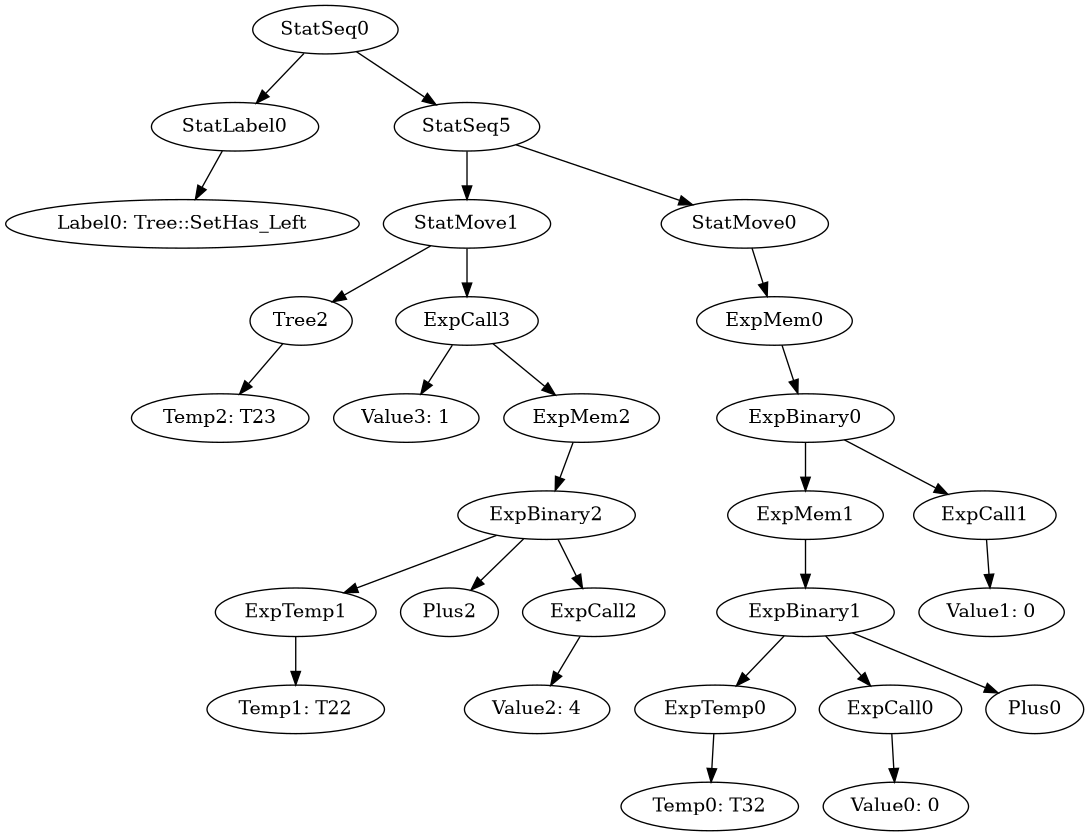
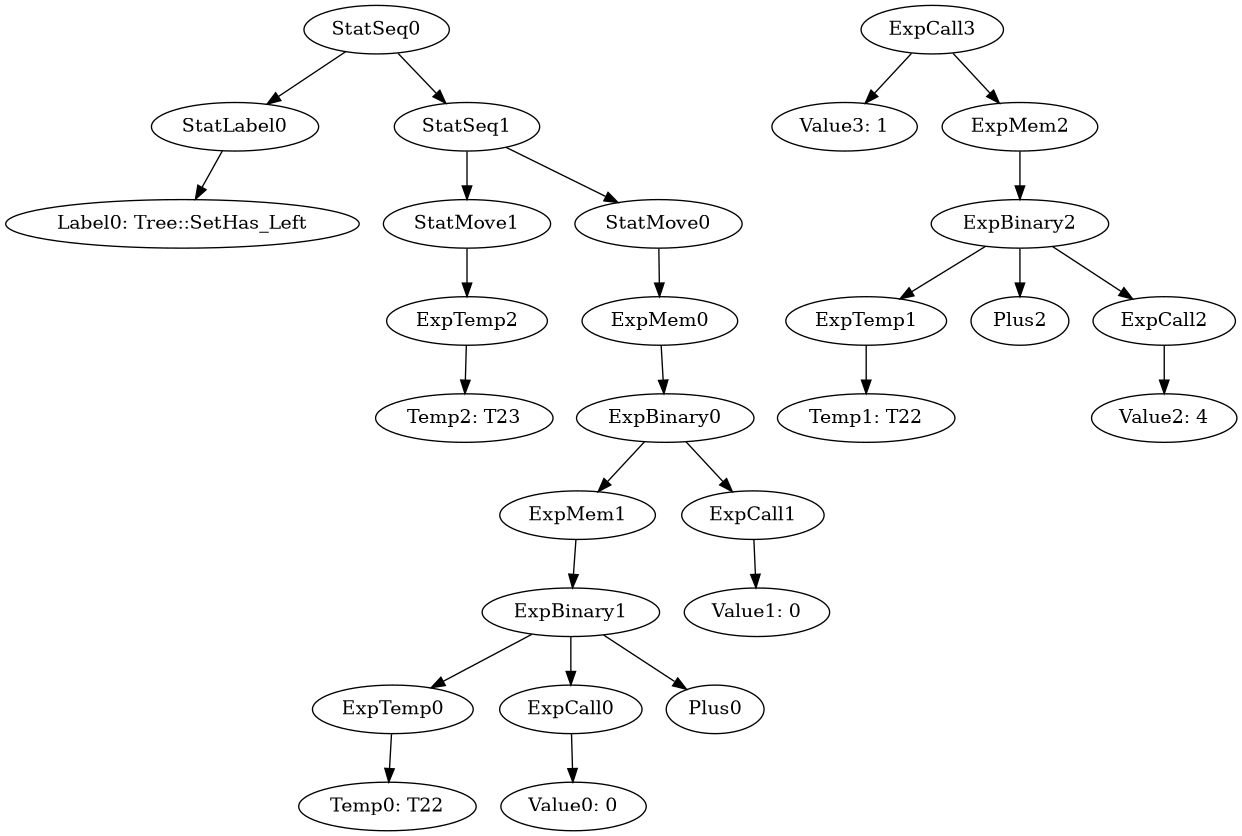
node "StatSeq5": label "StatSeq5" -> "StatSeq1"
edge "StatMove1" -> "ExpCall3": removed
node "Tree2": label "Tree2" -> "ExpTemp2"
node "Temp0: T32": label "Temp0: T32" -> "Temp0: T22"
